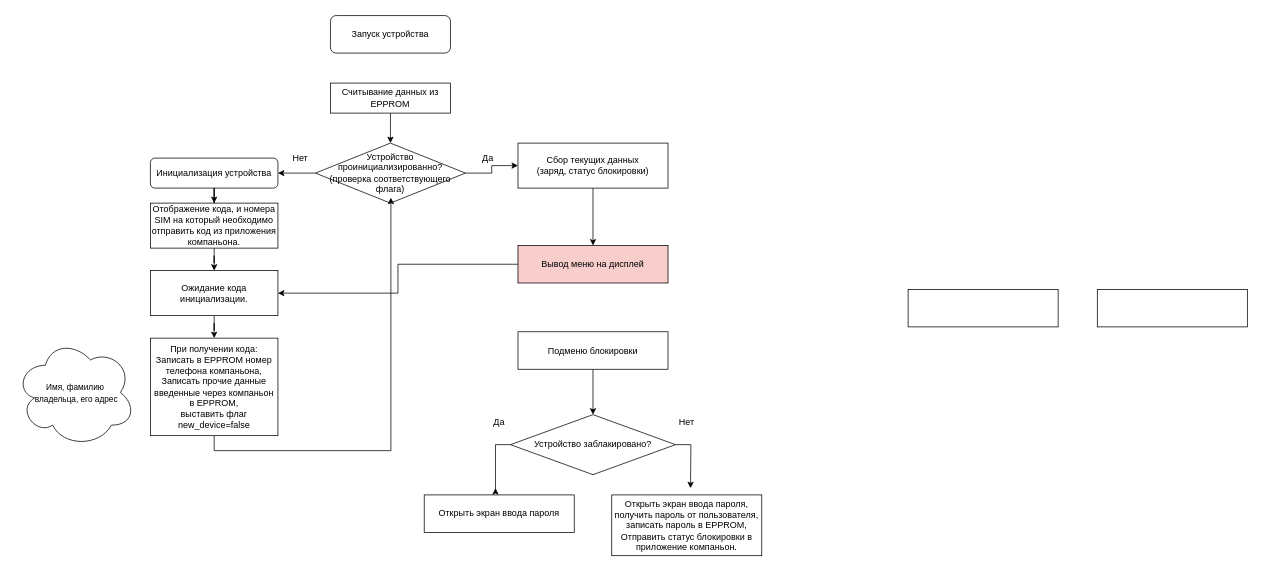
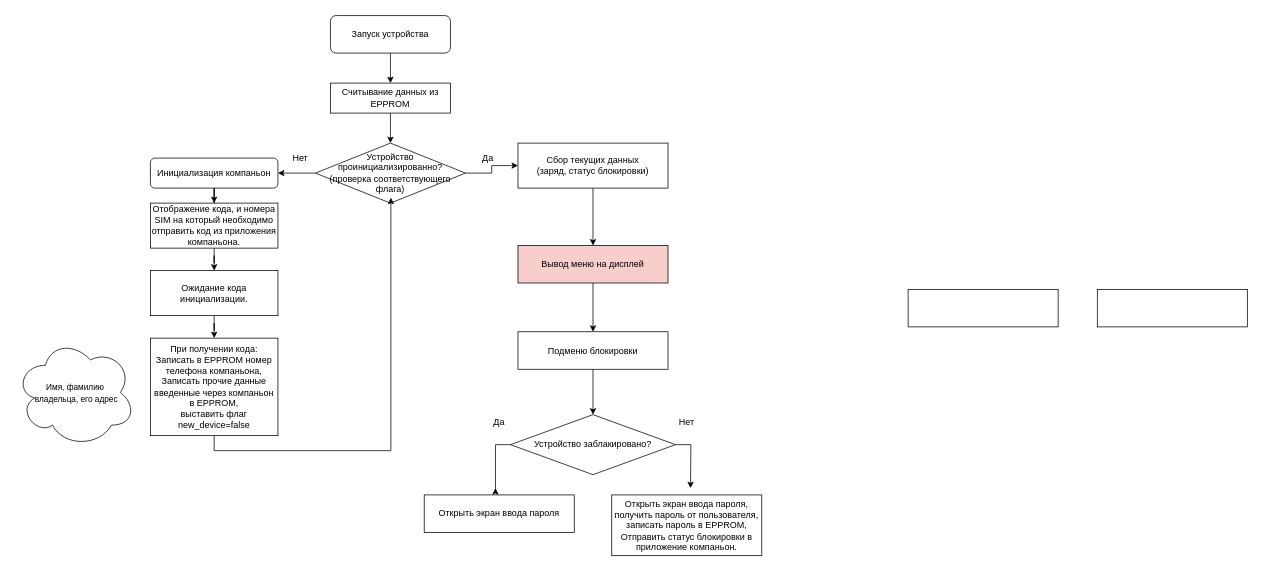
edge "Запуск устройства" -> "Считывание данных из EPPROM": added
node "Инициализация устройства": label "Инициализация устройства" -> "Инициализация компаньон"
edge "Вывод меню на дисплей" -> "Ожидание кода инициализации.": now "Вывод меню на дисплей" -> "Подменю блокировки"
